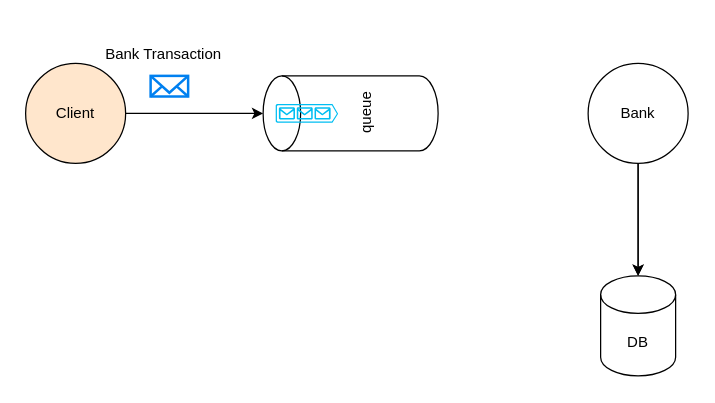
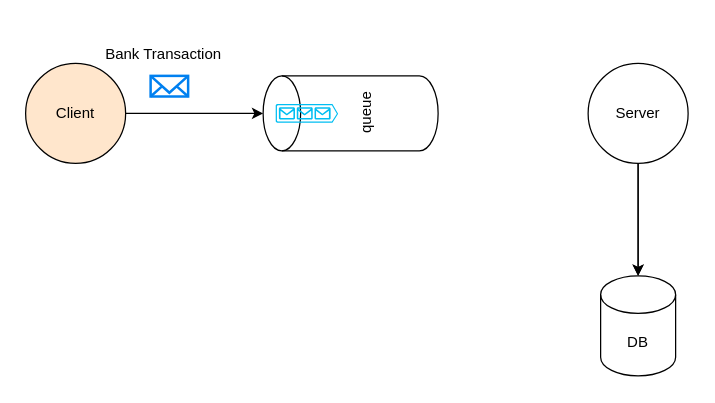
node "Bank": label "Bank" -> "Server"
